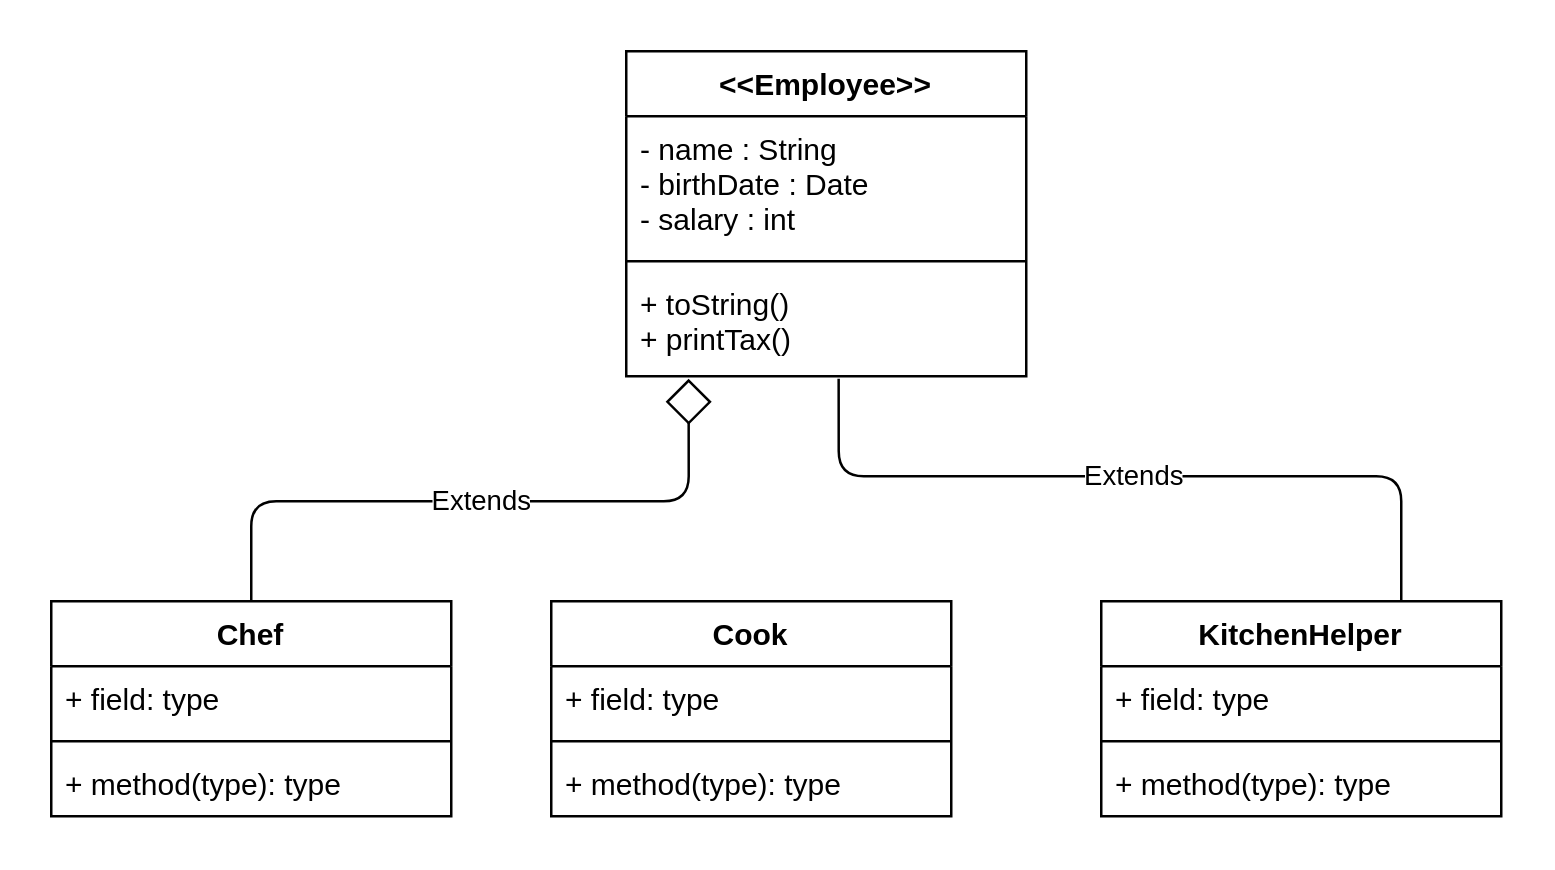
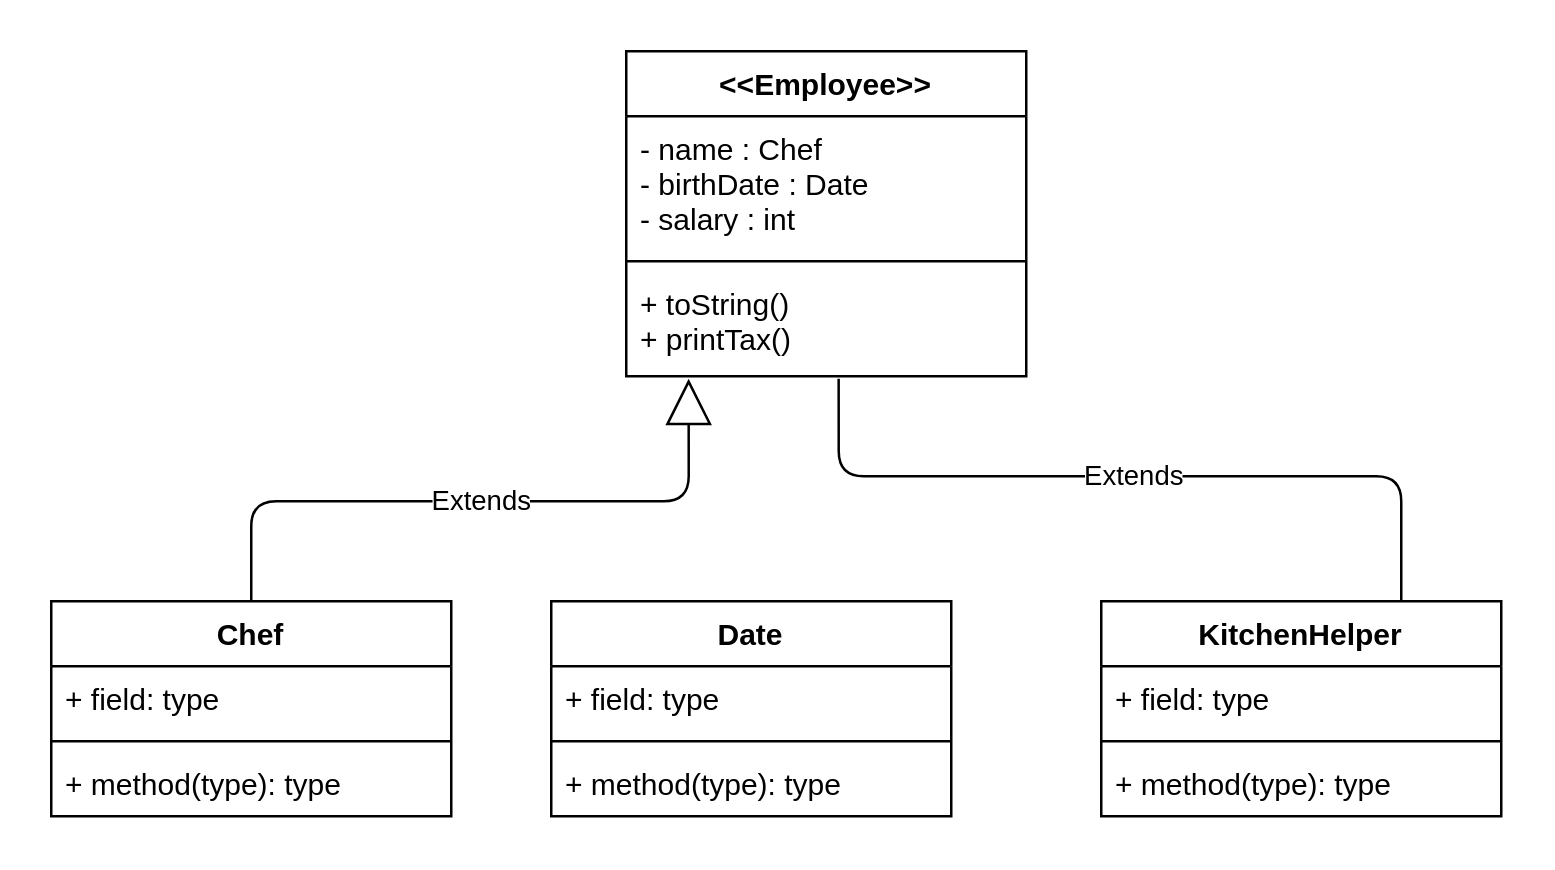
node "- name : String - birthDate : Date - salary : int": label "- name : String - birthDate : Date - salary : int" -> "- name : Chef - birthDate : Date - salary : int"
edge "Chef" -> "+ toString() + printTax()": arrowhead diamond -> block
node "Cook": label "Cook" -> "Date"
